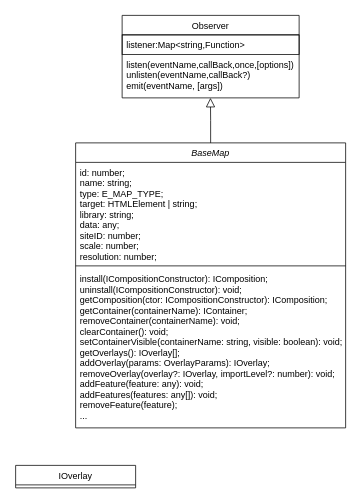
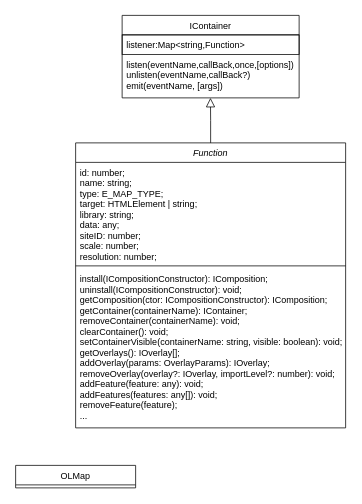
node "Observer": label "Observer" -> "IContainer"
node "BaseMap": label "BaseMap" -> "Function"
node "IOverlay": label "IOverlay" -> "OLMap"
